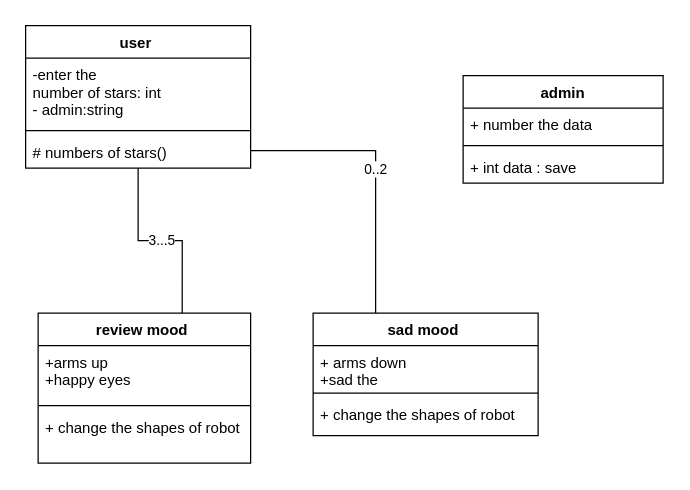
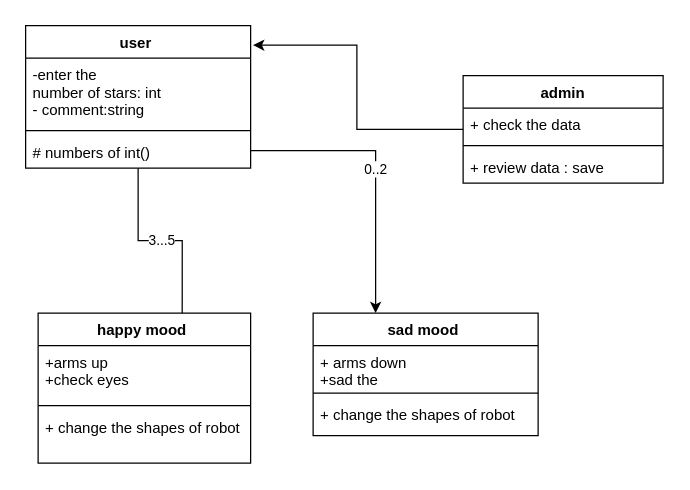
node "-enter the number of stars: int - admin:string": label "-enter the number of stars: int - admin:string" -> "-enter the number of stars: int - comment:string"
edge "admin" -> "user": added
node "+ number the data": label "+ number the data" -> "+ check the data"
node "# numbers of stars()": label "# numbers of stars()" -> "# numbers of int()"
node "+ int data : save": label "+ int data : save" -> "+ review data : save"
edge "user" -- "sad mood": arrowhead none -> classic
node "review mood": label "review mood" -> "happy mood"
node "+arms up +happy eyes": label "+arms up +happy eyes" -> "+arms up +check eyes"
